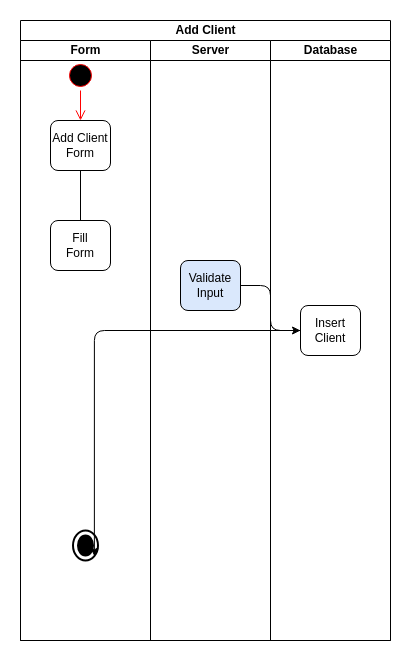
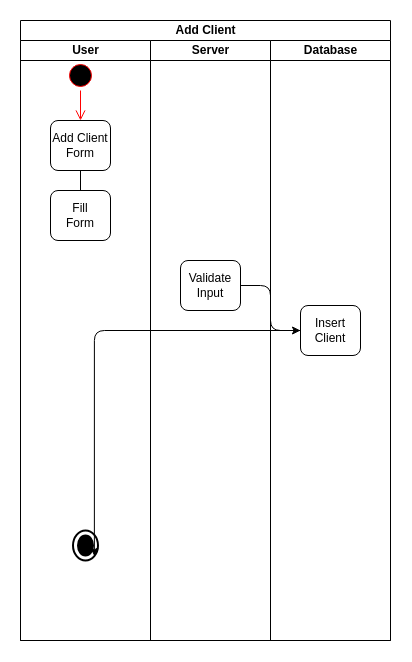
node "Form": label "Form" -> "User"
node "Fill Form": moved (81, 246) -> (81, 216)
node "Validate Input": fillcolor #dae8fc -> #ffffff
